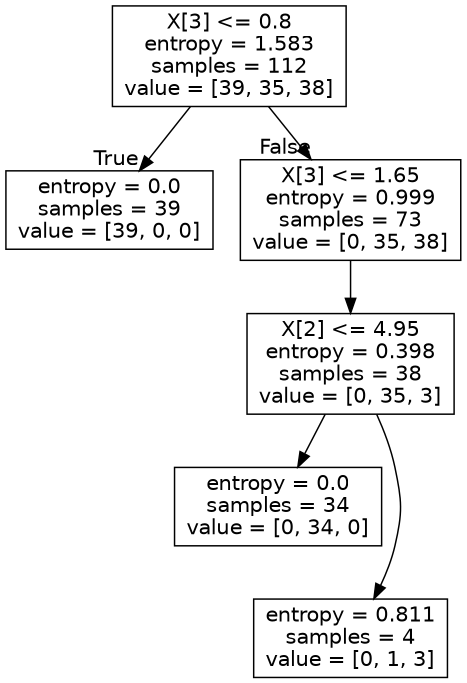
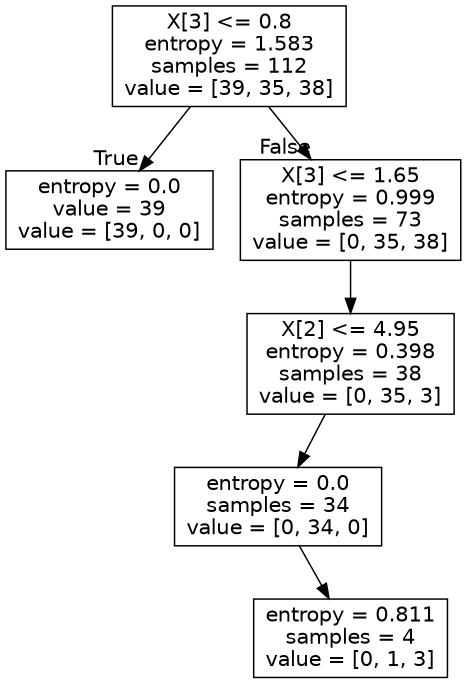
node "entropy = 0.0 samples = 39 value = [39, 0, 0]": label "entropy = 0.0 samples = 39 value = [39, 0, 0]" -> "entropy = 0.0 value = 39 value = [39, 0, 0]"
edge "X[2] <= 4.95 entropy = 0.398 samples = 38 value = [0, 35, 3]" -> "entropy = 0.811 samples = 4 value = [0, 1, 3]": now "entropy = 0.0 samples = 34 value = [0, 34, 0]" -> "entropy = 0.811 samples = 4 value = [0, 1, 3]"
